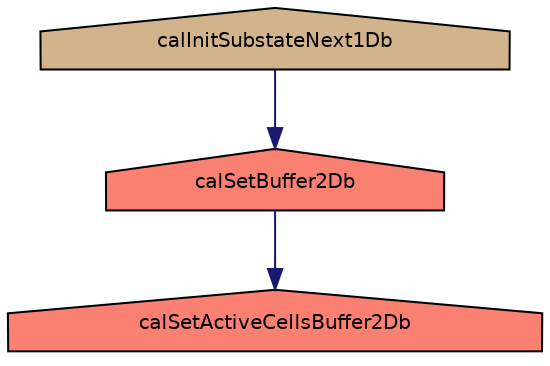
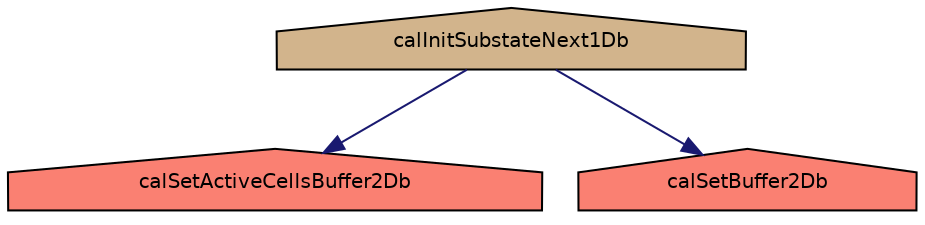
edge "calSetBuffer2Db" -> "calSetActiveCellsBuffer2Db": now "calInitSubstateNext1Db" -> "calSetActiveCellsBuffer2Db"
